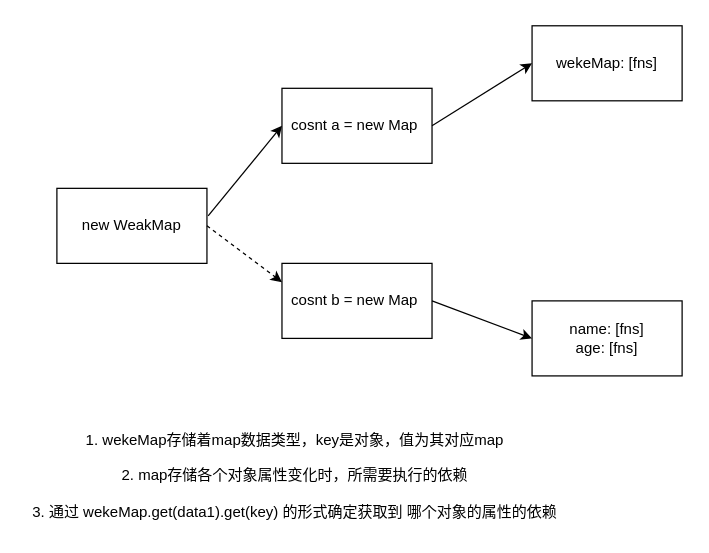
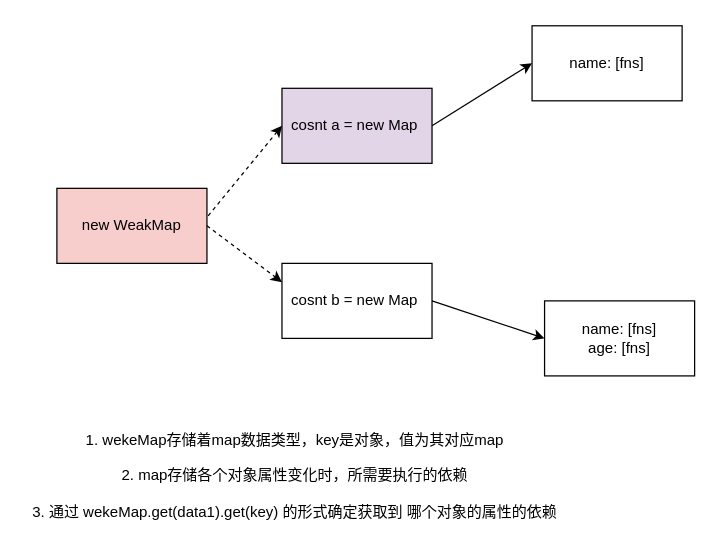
node "wekeMap: [fns]": label "wekeMap: [fns]" -> "name: [fns]"
node "cosnt a = new Map": fillcolor #ffffff -> #e1d5e7
edge "new WeakMap" -> "cosnt a = new Map": style solid -> dashed
node "new WeakMap": fillcolor #ffffff -> #f8cecc
node "name: [fns] age: [fns]": moved (607, 338) -> (619, 338)
